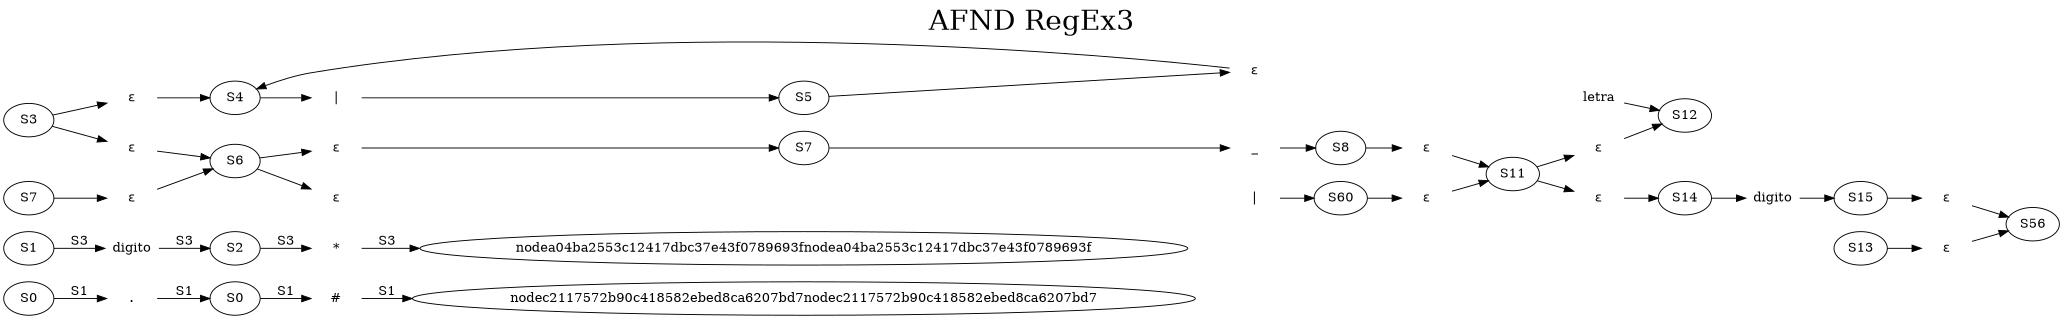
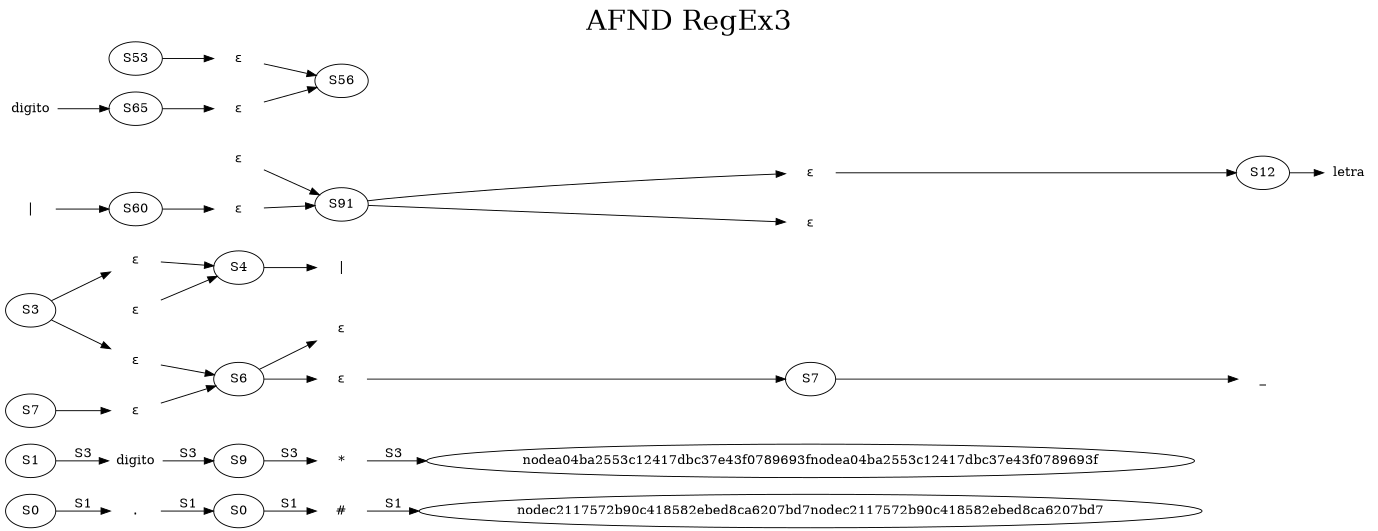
node "S5": removed
edge "letra" -> "S12": reversed
node "S8": removed
node "S11": label "S11" -> "S91"
node "S14": removed
node "S15": label "S15" -> "S65"
node "S2": label "S2" -> "S9"
node "S13": label "S13" -> "S53"
